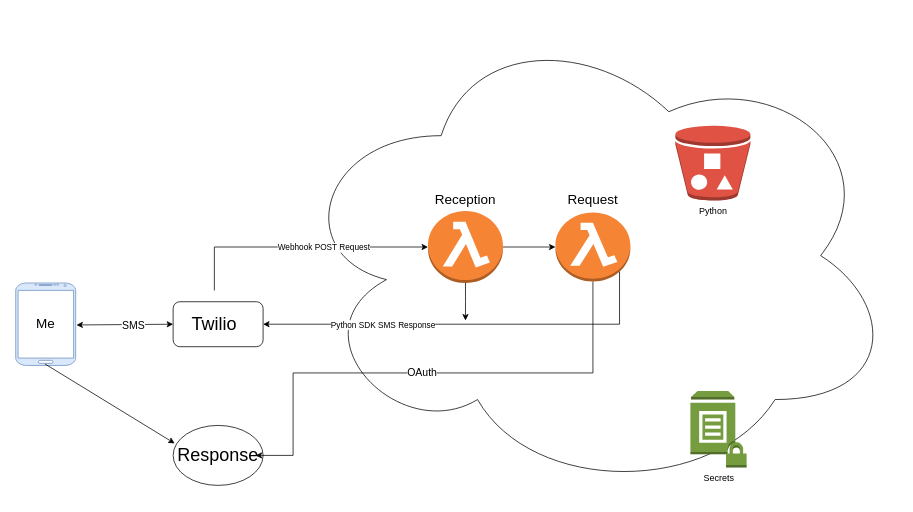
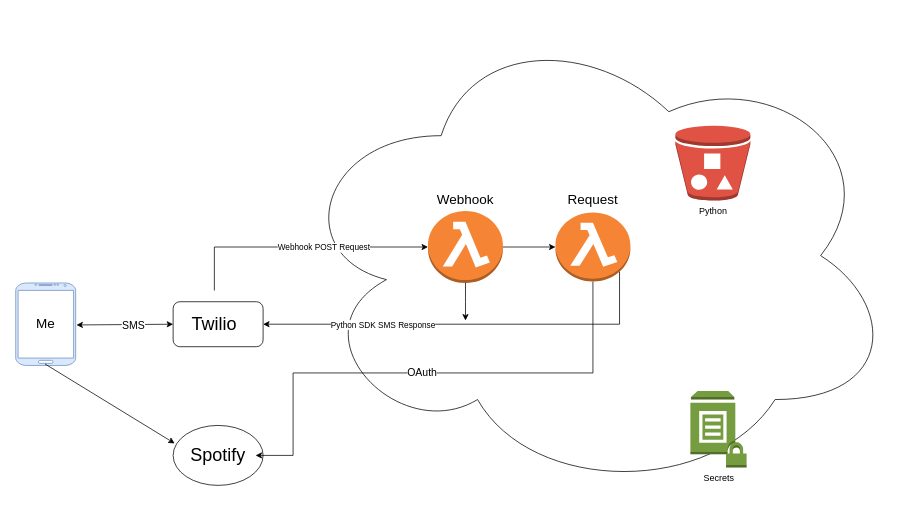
node "Reception": label "Reception" -> "Webhook"
node "Response": label "Response" -> "Spotify"
